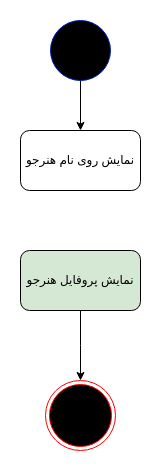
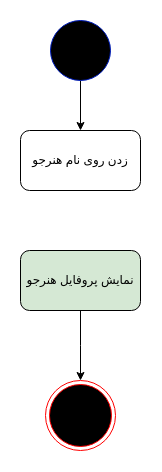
node "نمایش روی نام هنرجو": label "نمایش روی نام هنرجو" -> "زدن روی نام هنرجو"
